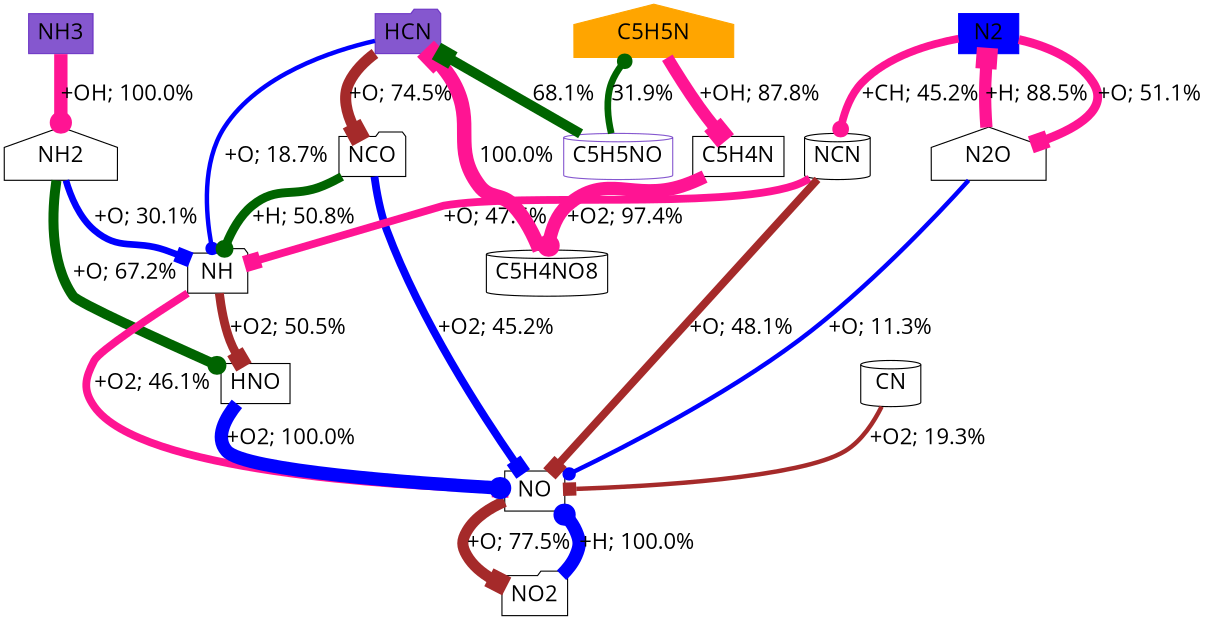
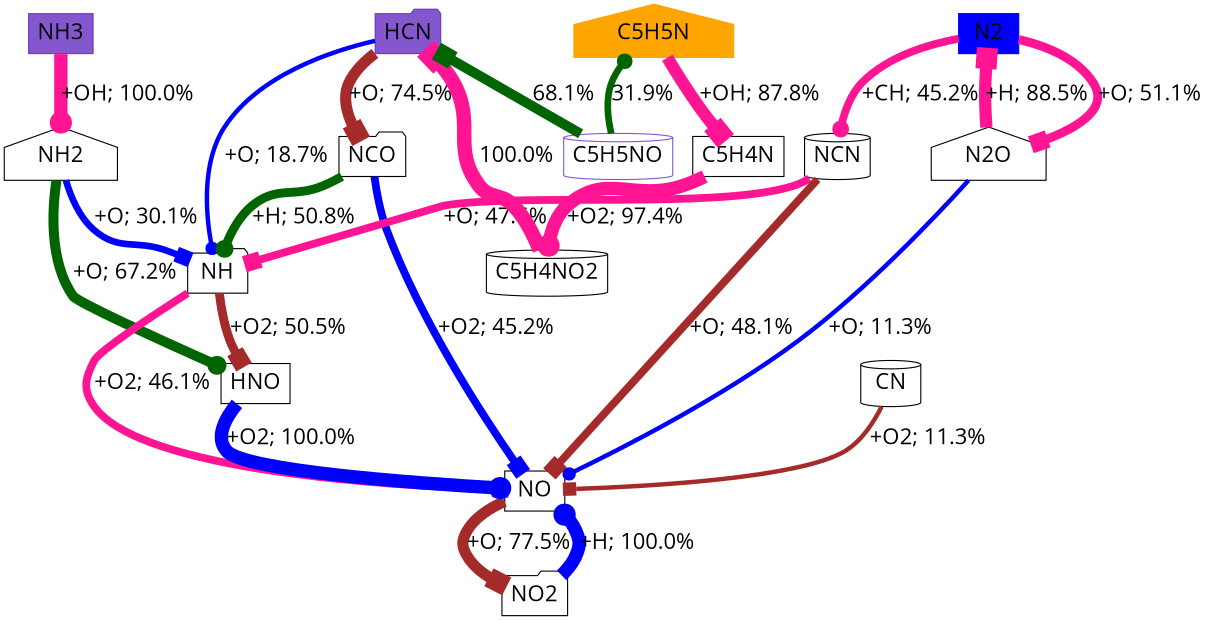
node "C5H4NO8": label "C5H4NO8" -> "C5H4NO2"
edge "CN" -> "NO": label "+O2; 19.3%" -> "+O2; 11.3%"
